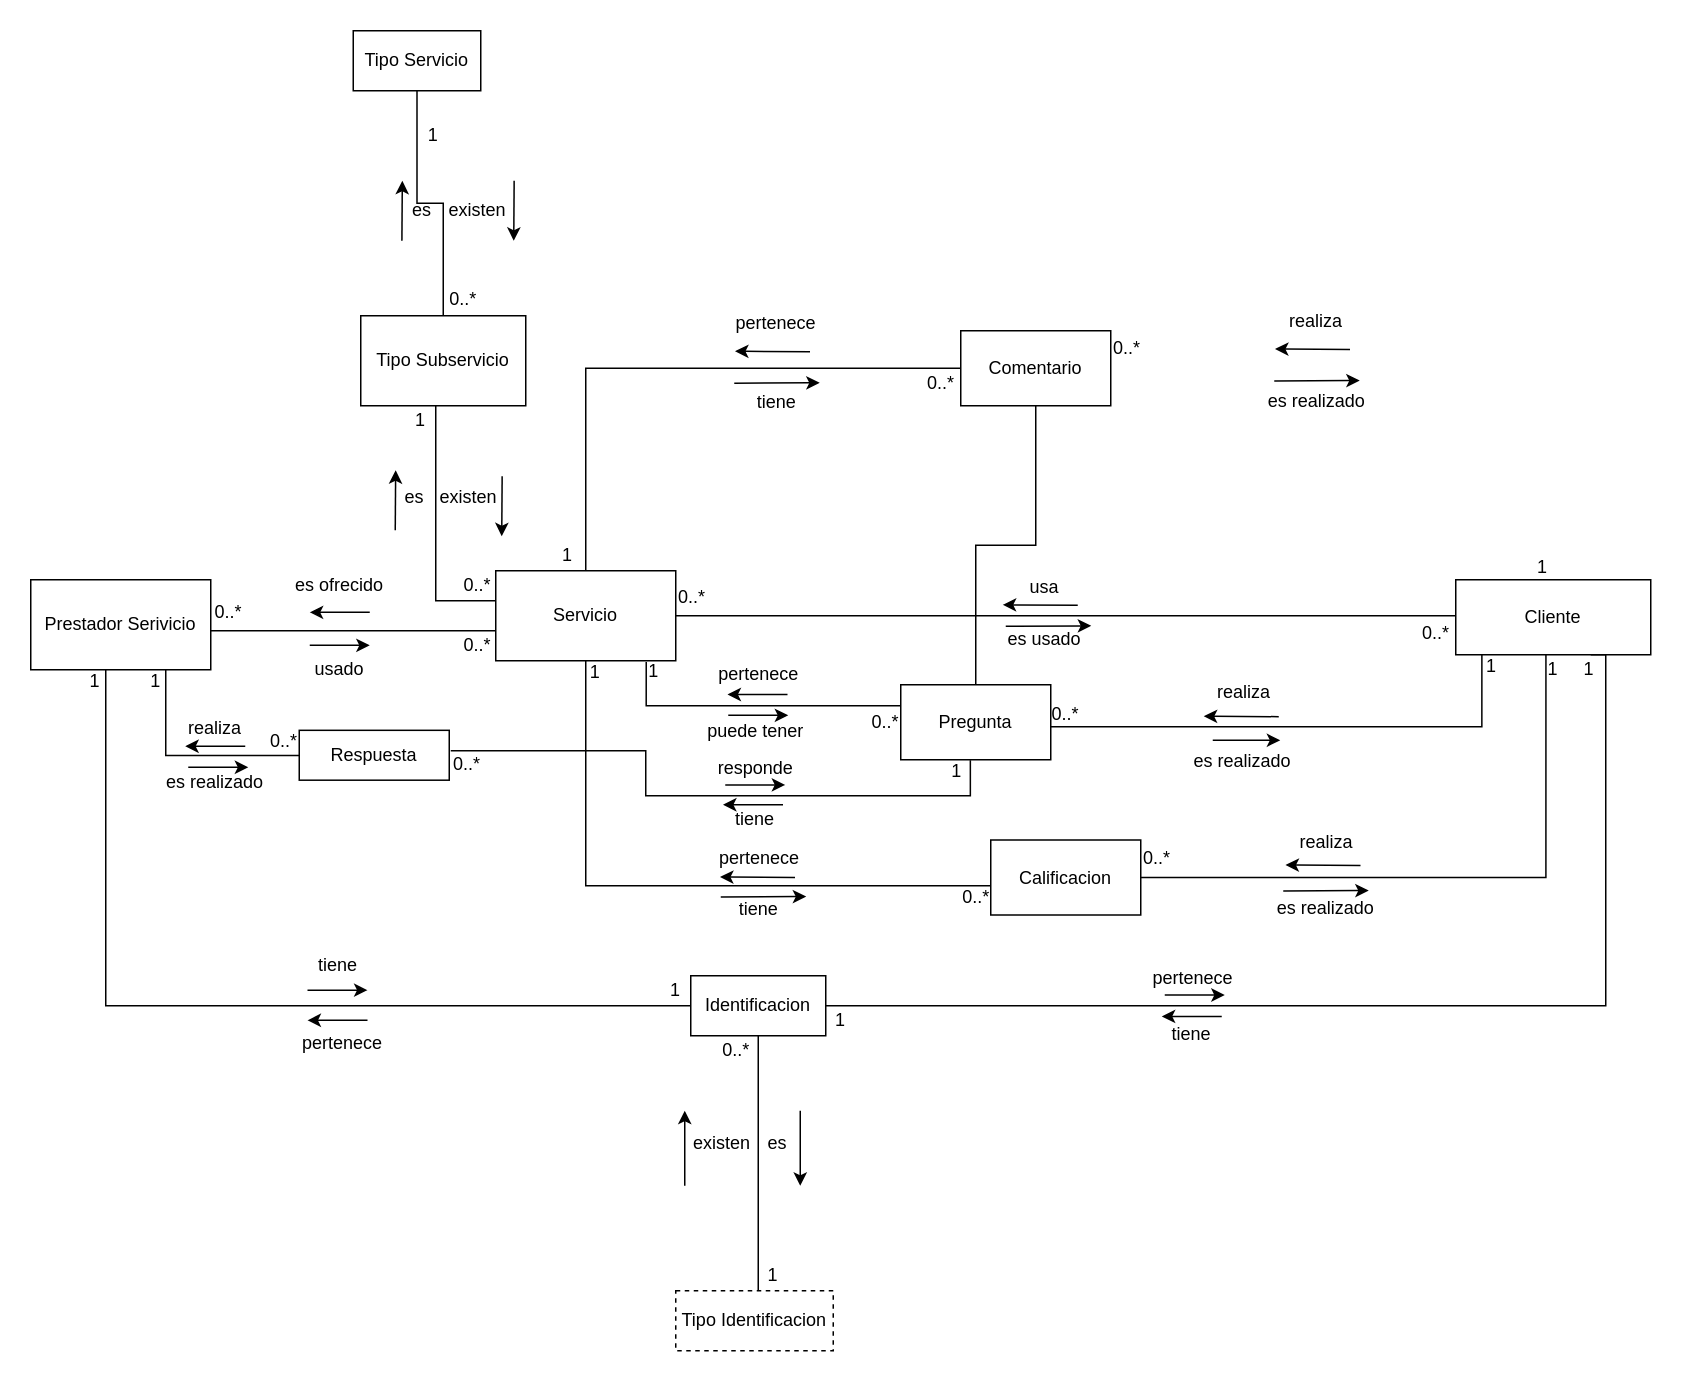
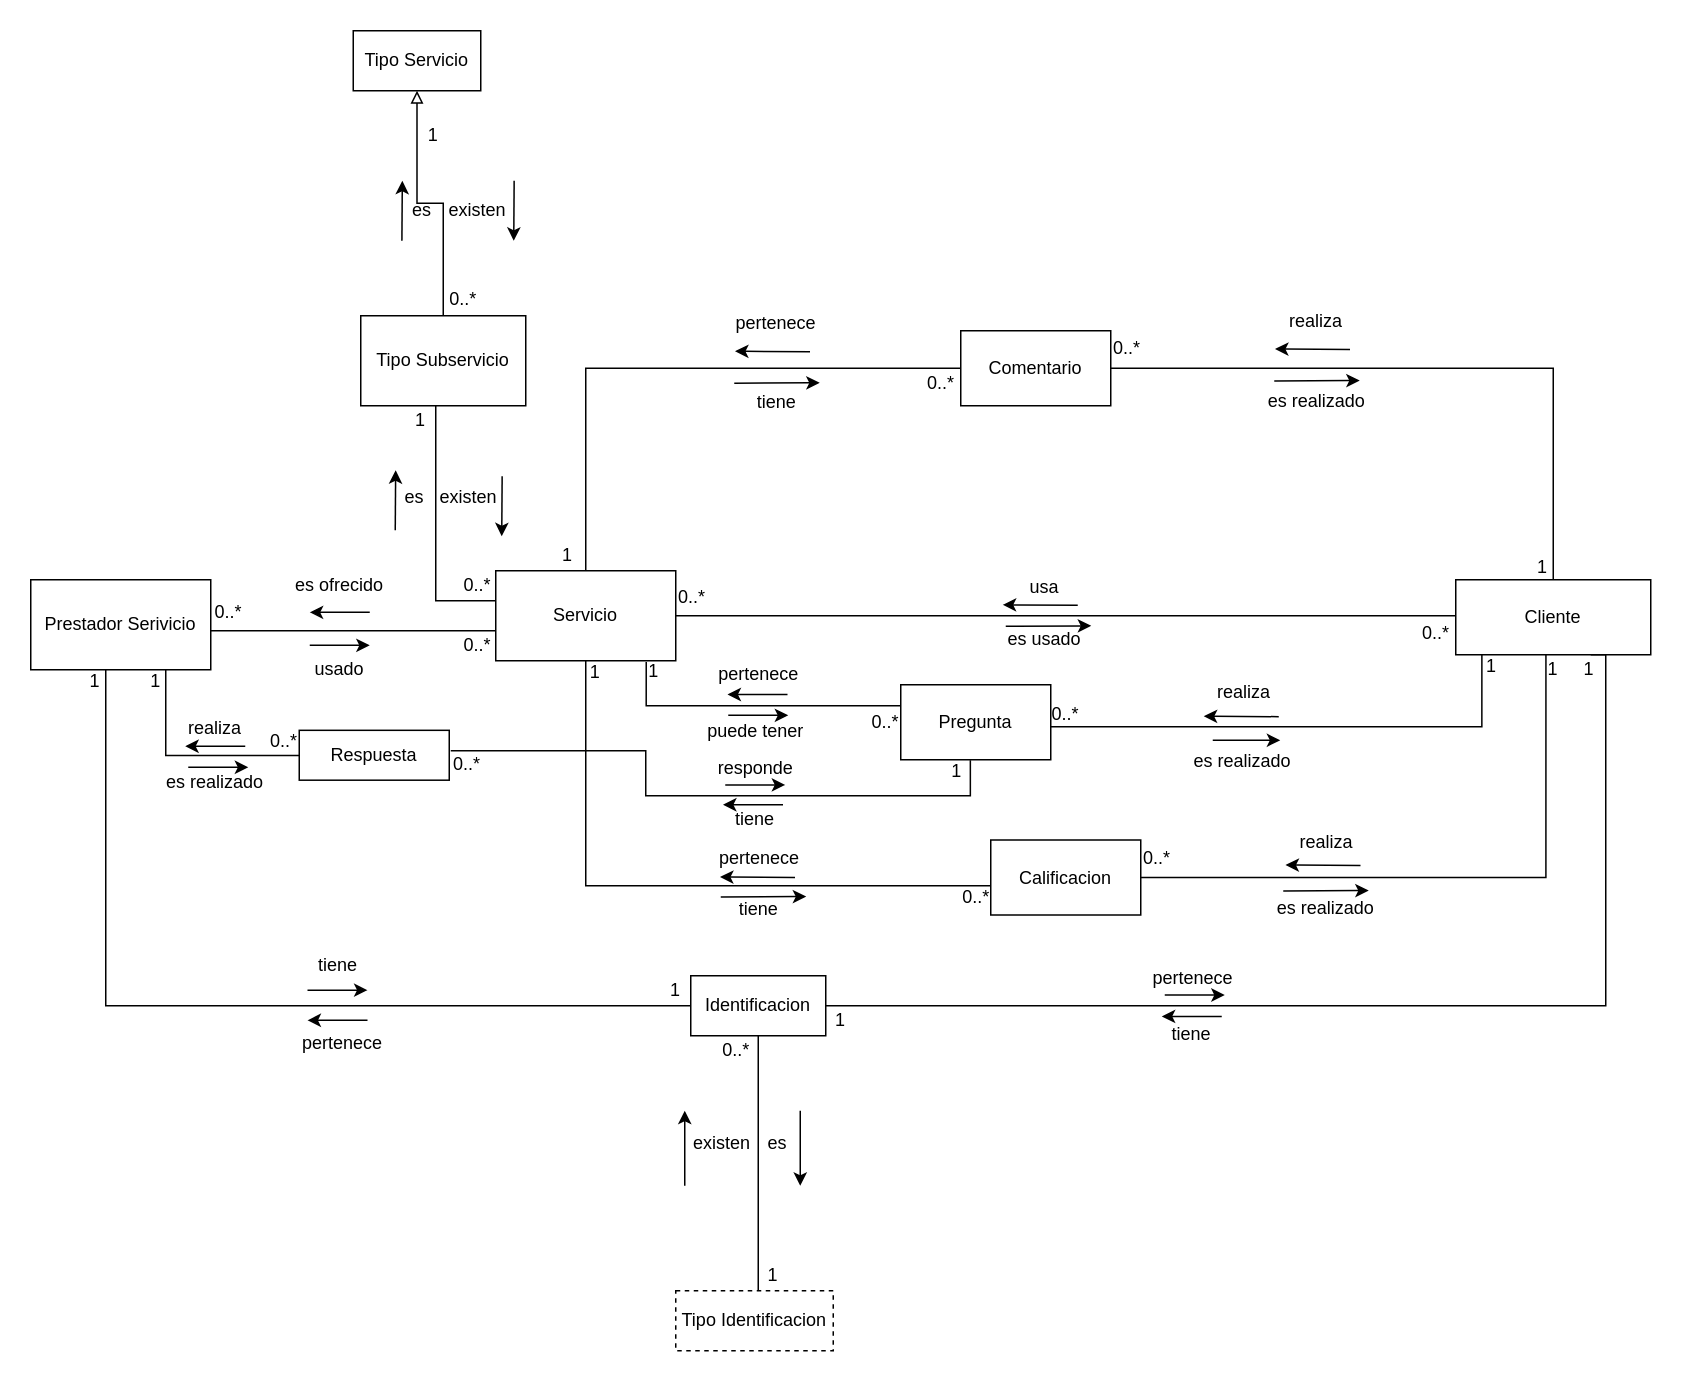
edge "Tipo Servicio" -- "Tipo Subservicio": arrowhead none -> block
edge "Comentario" -- "Pregunta": now "Comentario" -- "Cliente"
